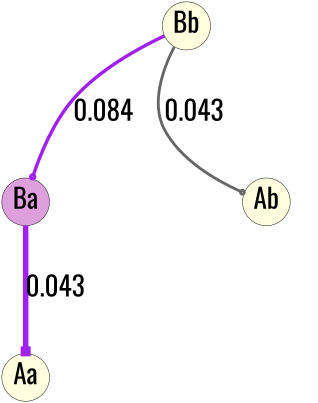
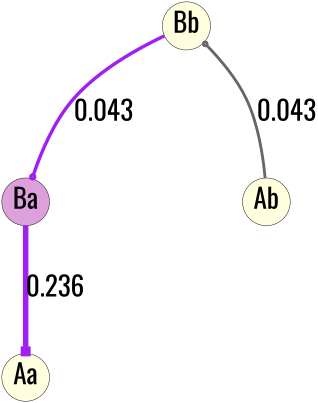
edge "Bb" -> "Ba": label "0.084" -> "0.043"
edge "Bb" -> "Ab": reversed
edge "Ba" -> "Aa": label "0.043" -> "0.236"
